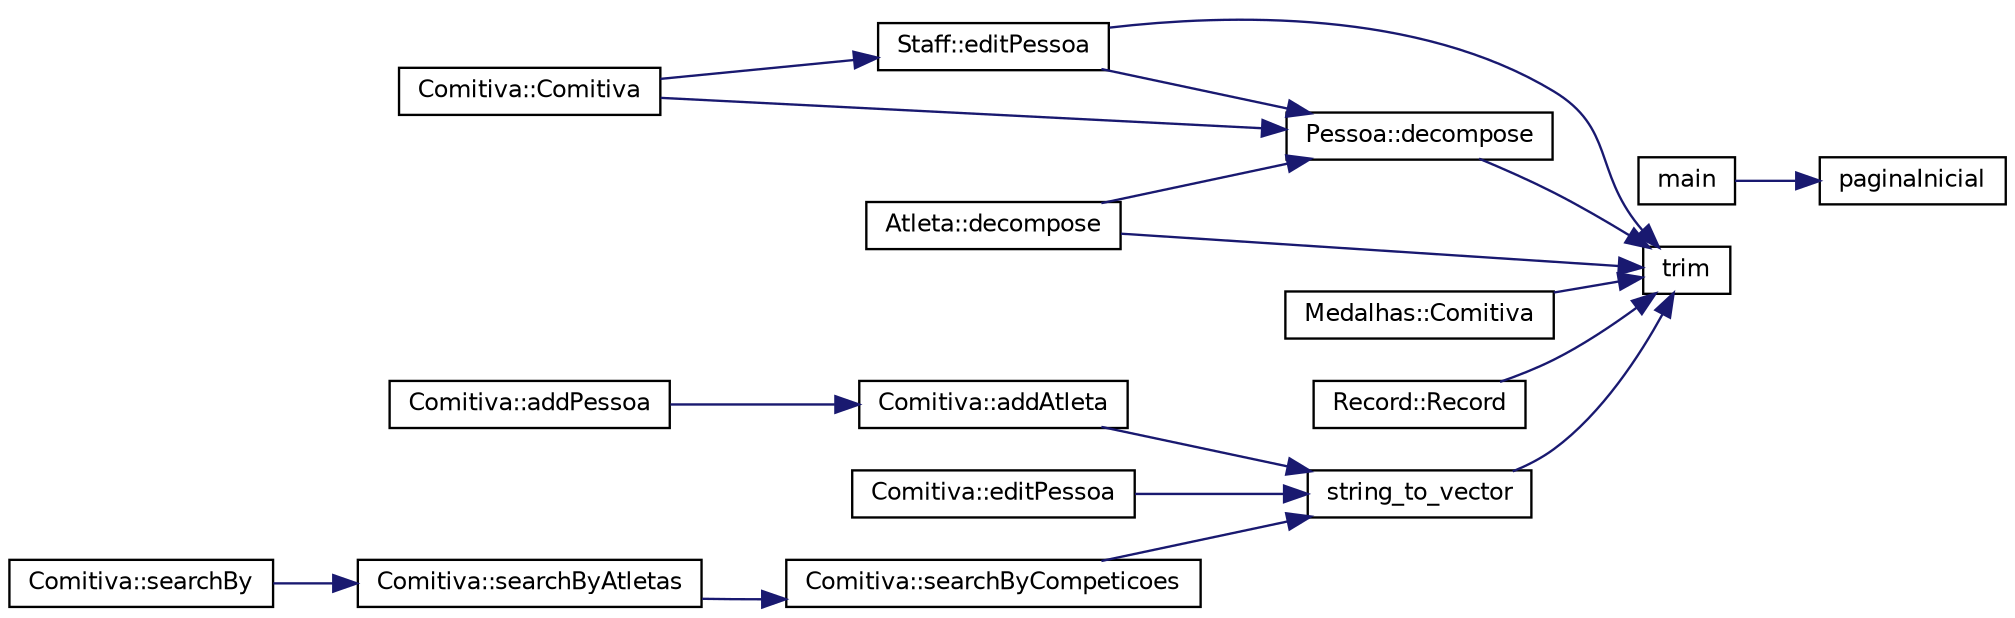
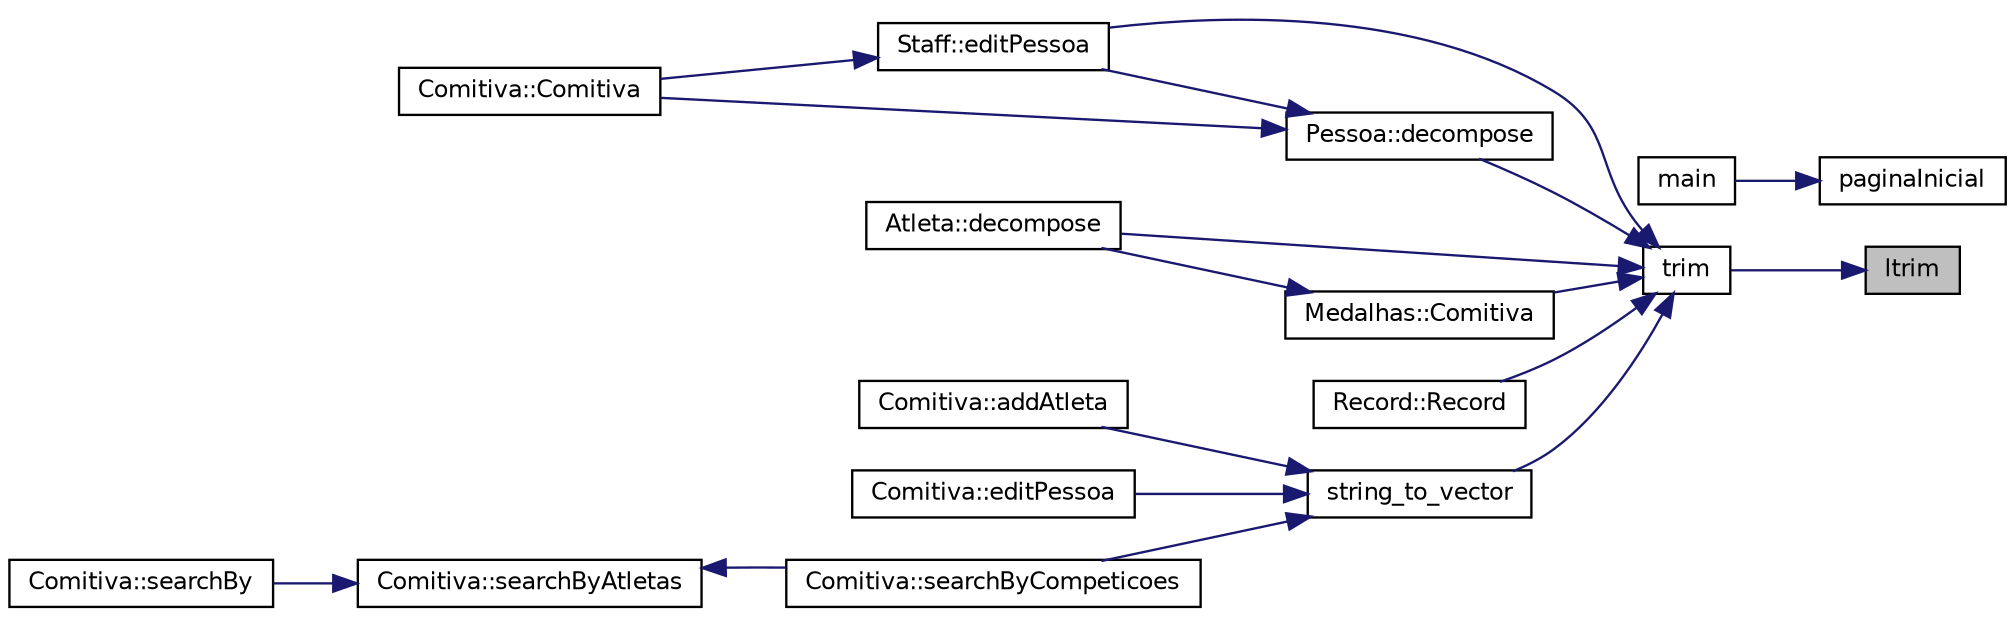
edge "Atleta::decompose" -> "Pessoa::decompose": now "Atleta::decompose" -> "Medalhas::Comitiva"
node "ltrim": added
node "Comitiva::addPessoa": removed
edge "Comitiva::searchByAtletas" -> "Comitiva::searchByCompeticoes": reversed
